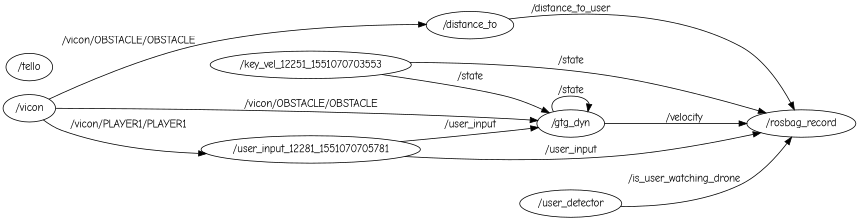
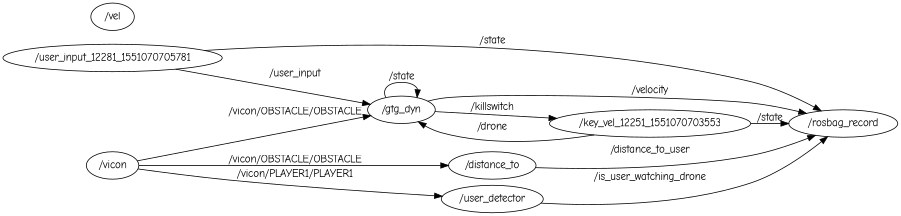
node "/tello": label "/tello" -> "/vel"
edge "/key_vel_12251_1551070703553" -> "/gtg_dyn": label "/state" -> "/drone"
edge "/gtg_dyn" -> "/key_vel_12251_1551070703553": added, label "/killswitch"
edge "/vicon" -> "/user_input_12281_1551070705781": now "/vicon" -> "/user_detector"
edge "/user_input_12281_1551070705781" -> "/rosbag_record": label "/user_input" -> "/state"
